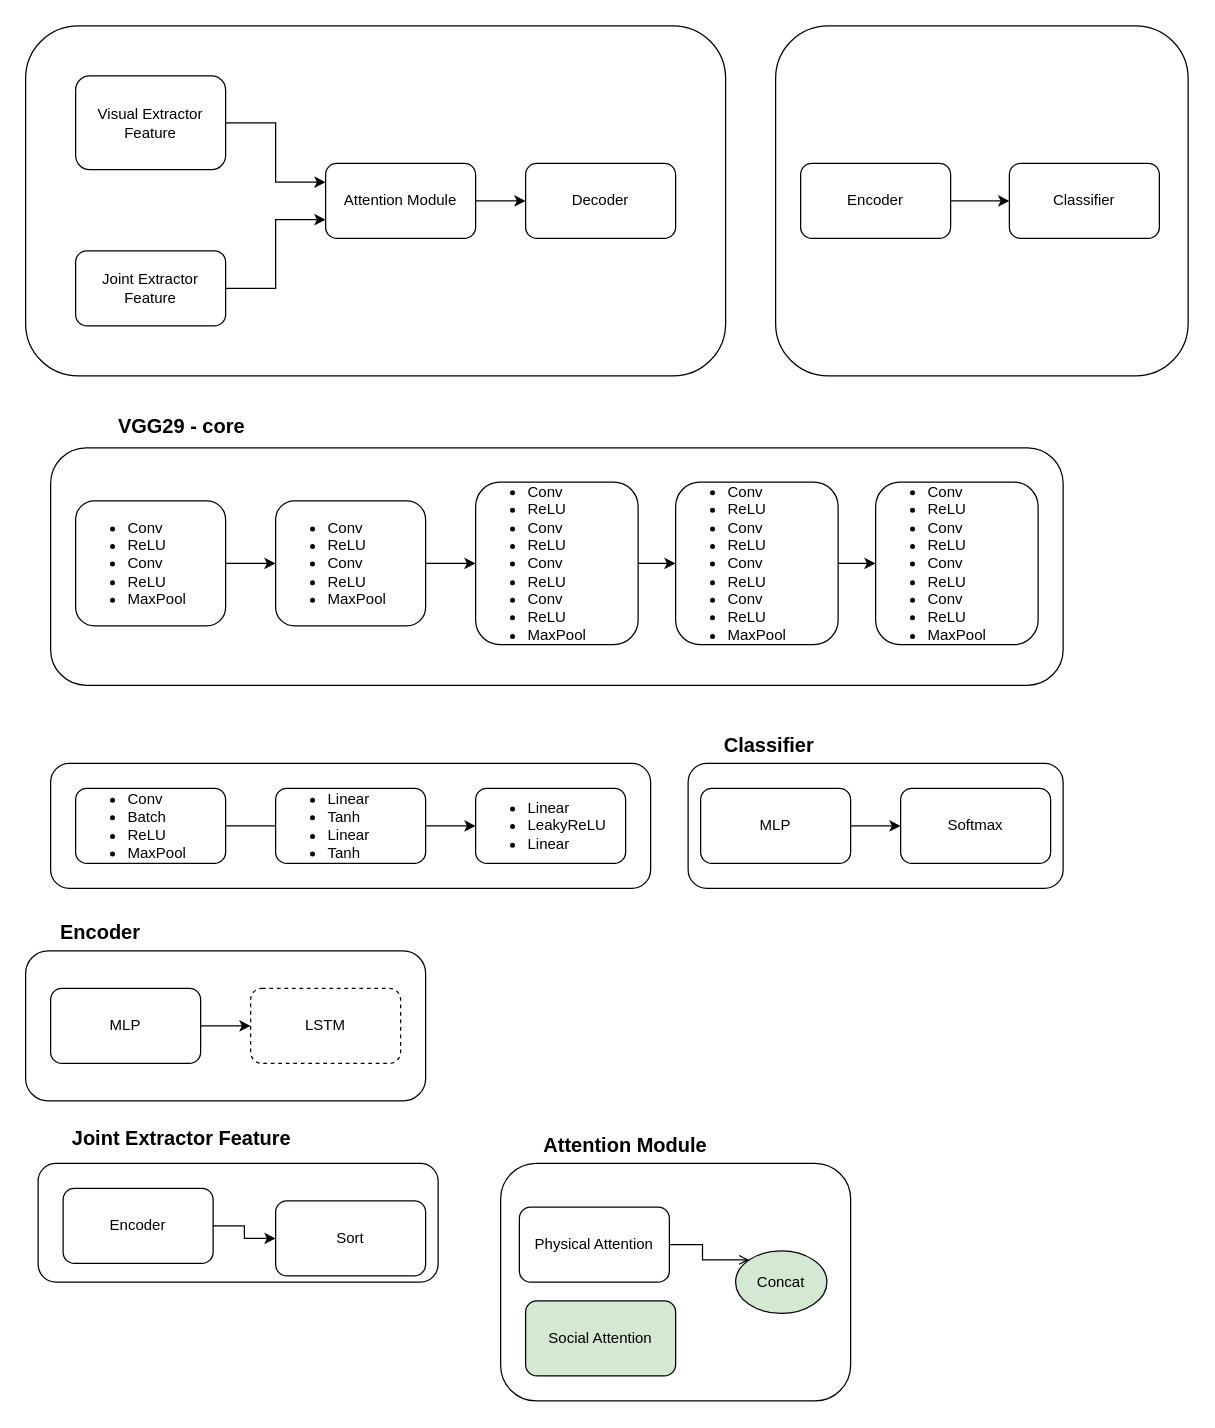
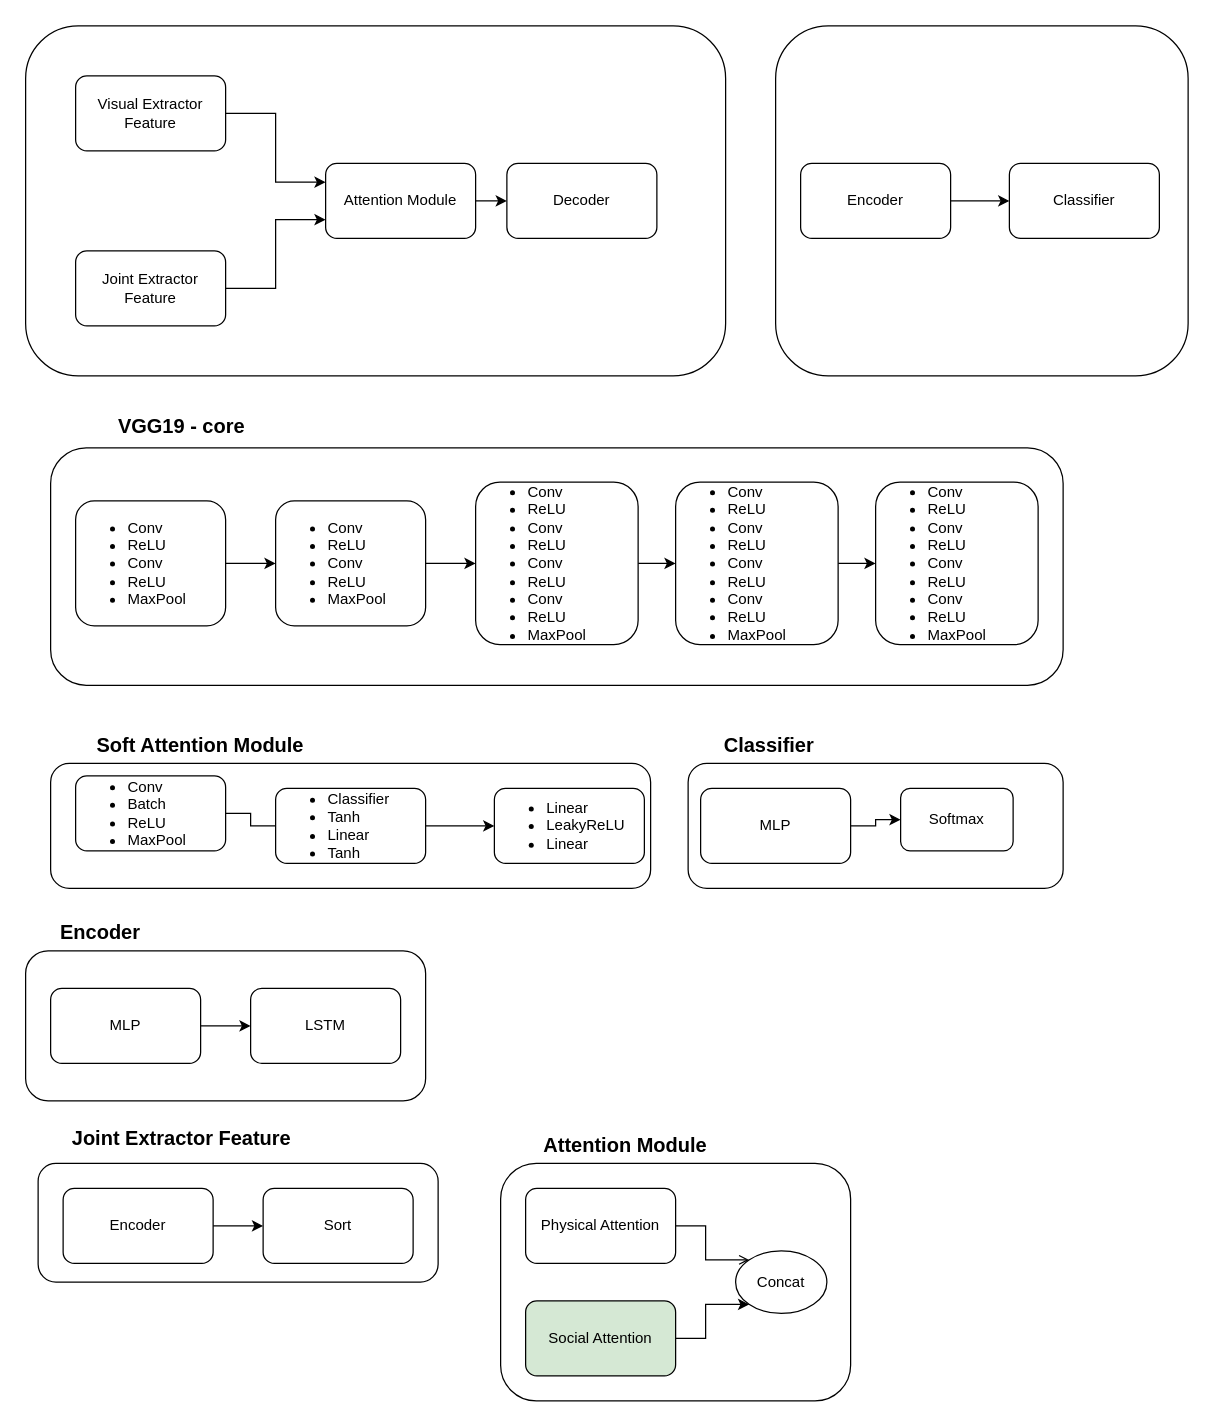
node "Visual Extractor Feature": size 150x94 -> 150x75
node "Decoder": moved (601, 201) -> (582, 201)
node "VGG29 - core": label "VGG29 - core" -> "VGG19 - core"
node "Soft Attention Module": added
node "Conv Batch ReLU MaxPool": moved (151, 826) -> (151, 813)
node "Linear Tanh Linear Tanh": label "Linear Tanh Linear Tanh" -> "Classifier Tanh Linear Tanh"
node "Linear LeakyReLU Linear": moved (551, 826) -> (569, 826)
node "Softmax": size 150x75 -> 113x63
node "LSTM": style dashed -> solid
node "Sort": moved (351, 1238) -> (338, 1226)
node "Physical Attention": moved (594, 1244) -> (601, 1226)
node "Concat": fillcolor #d5e8d4 -> #ffffff
edge "Social Attention" -> "Concat": added
